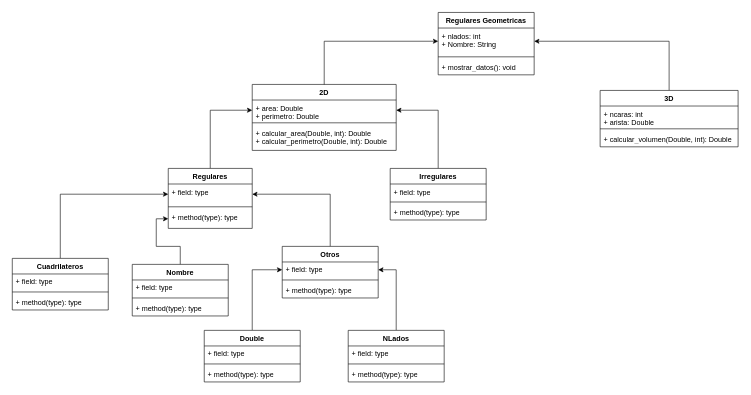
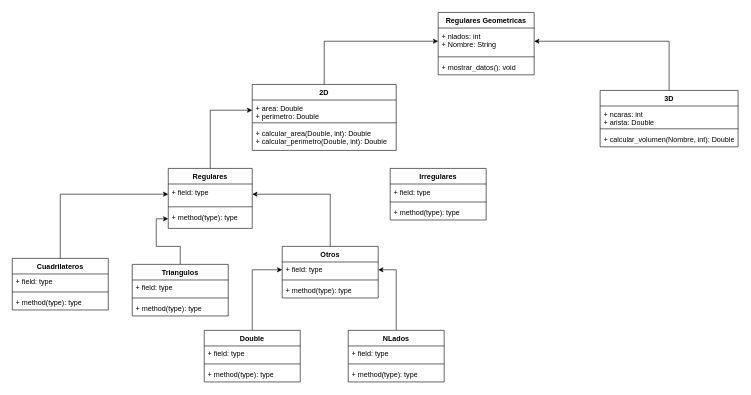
edge "Irregulares" -> "+ area: Double + perimetro: Double": removed
node "+ calcular_volumen(Double, int): Double": label "+ calcular_volumen(Double, int): Double" -> "+ calcular_volumen(Nombre, int): Double"
node "Nombre": label "Nombre" -> "Triangulos"
